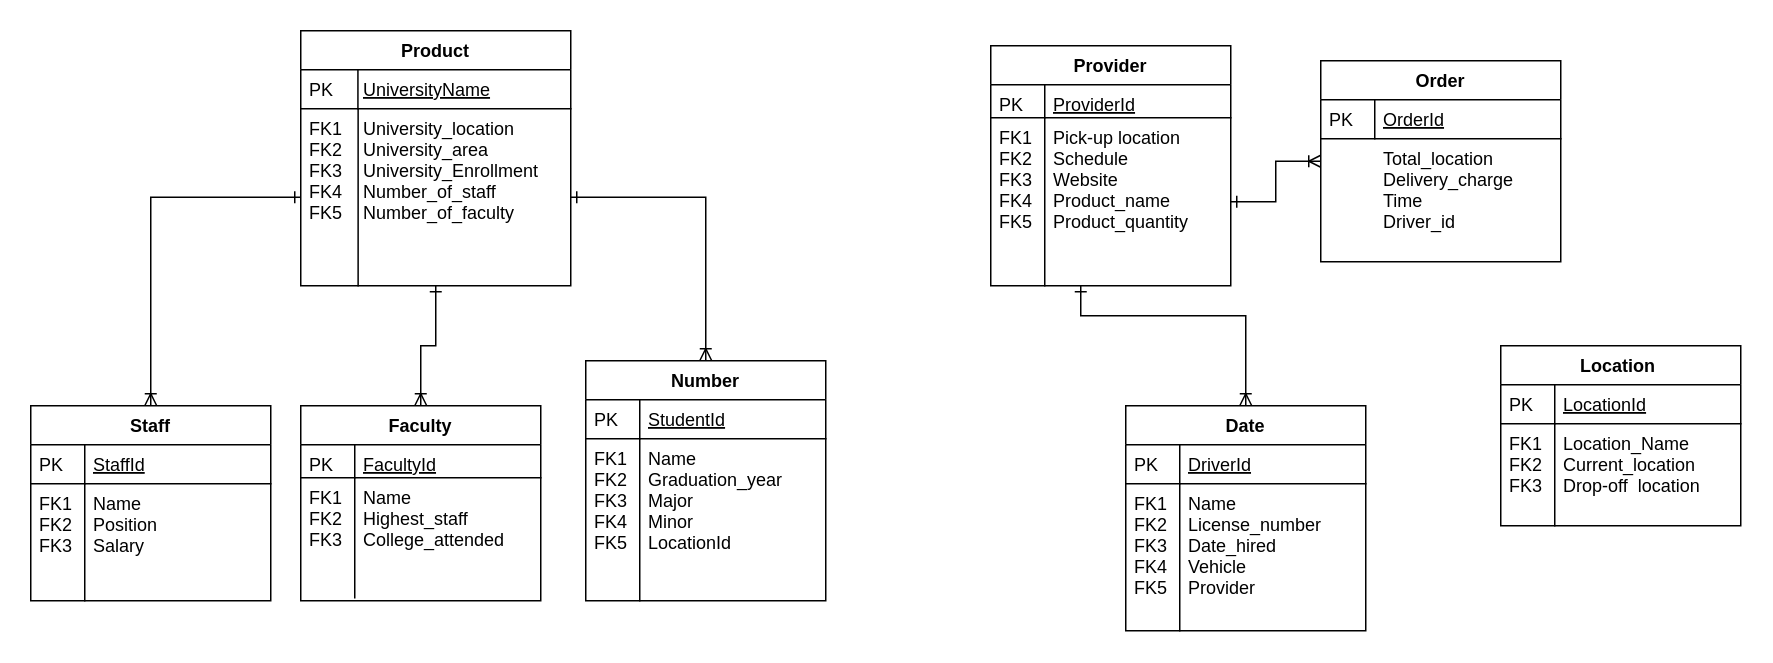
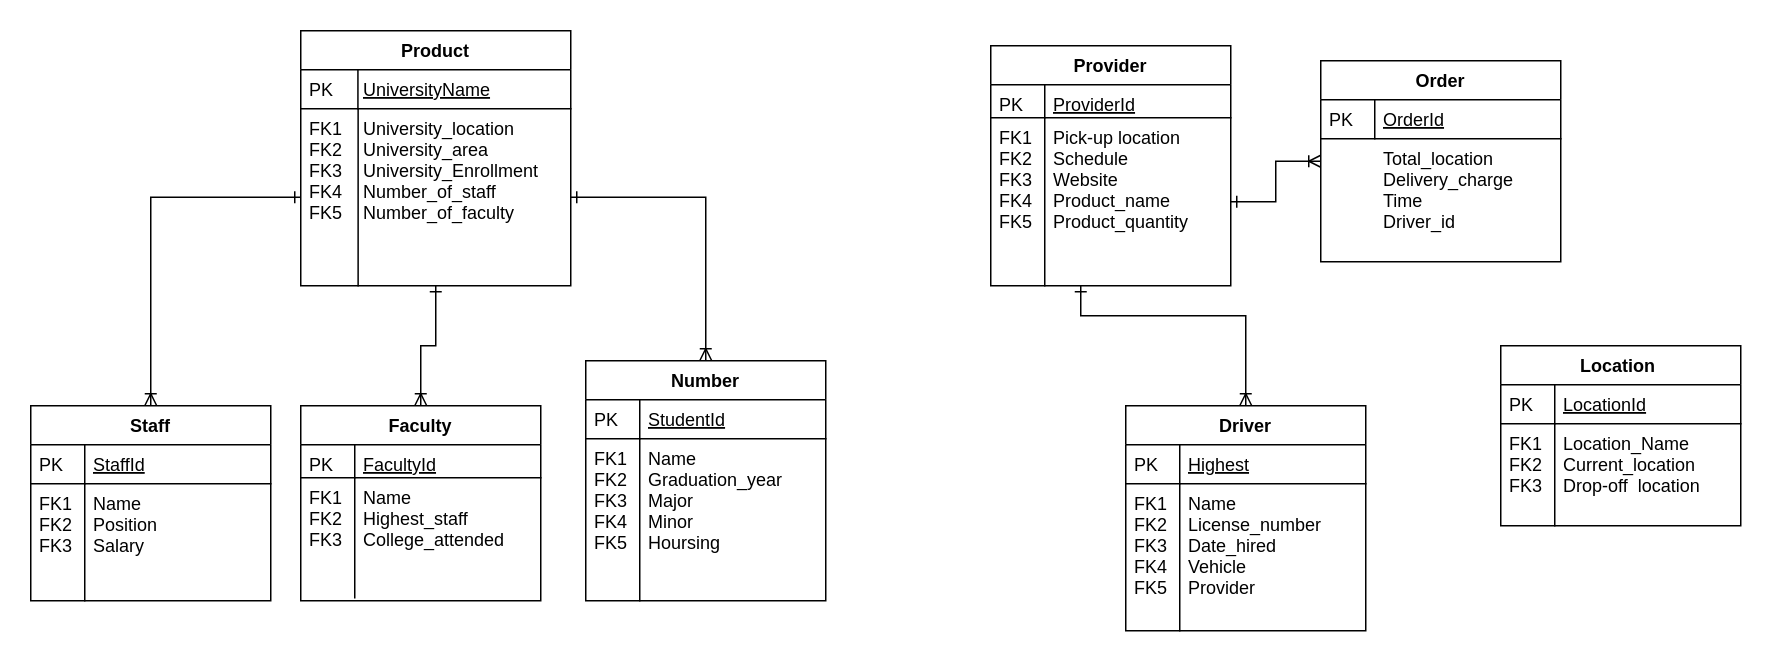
node "Date": label "Date" -> "Driver"
node "Name Graduation_year Major Minor LocationId": label "Name Graduation_year Major Minor LocationId" -> "Name Graduation_year Major Minor Hoursing"
node "DriverId": label "DriverId" -> "Highest"
